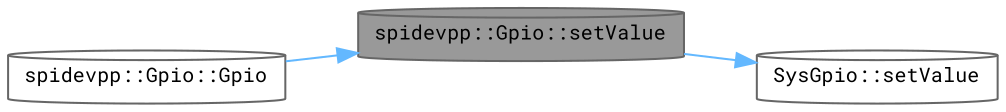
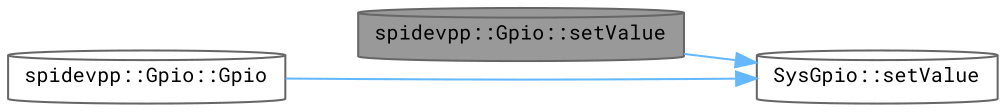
edge "spidevpp::Gpio::Gpio" -> "spidevpp::Gpio::setValue": now "spidevpp::Gpio::Gpio" -> "SysGpio::setValue"
